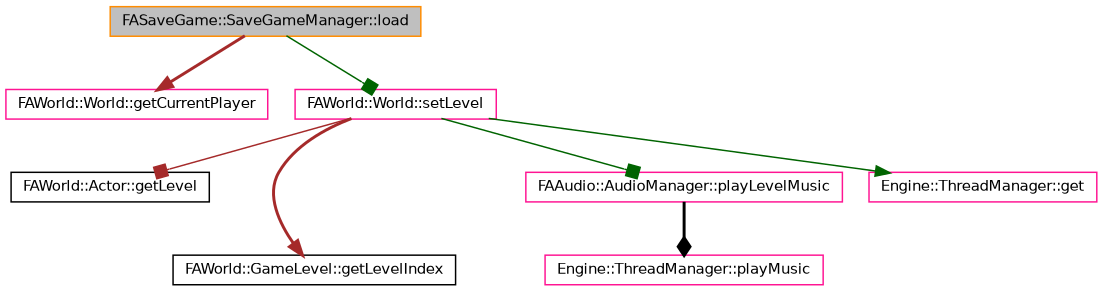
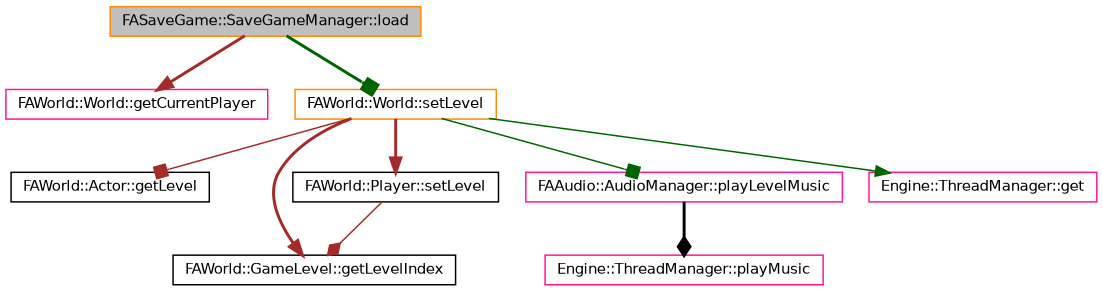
edge "FASaveGame::SaveGameManager::load" -> "FAWorld::World::setLevel": style solid -> bold
node "FAWorld::World::setLevel": color deeppink -> darkorange
node "FAWorld::Player::setLevel": added
